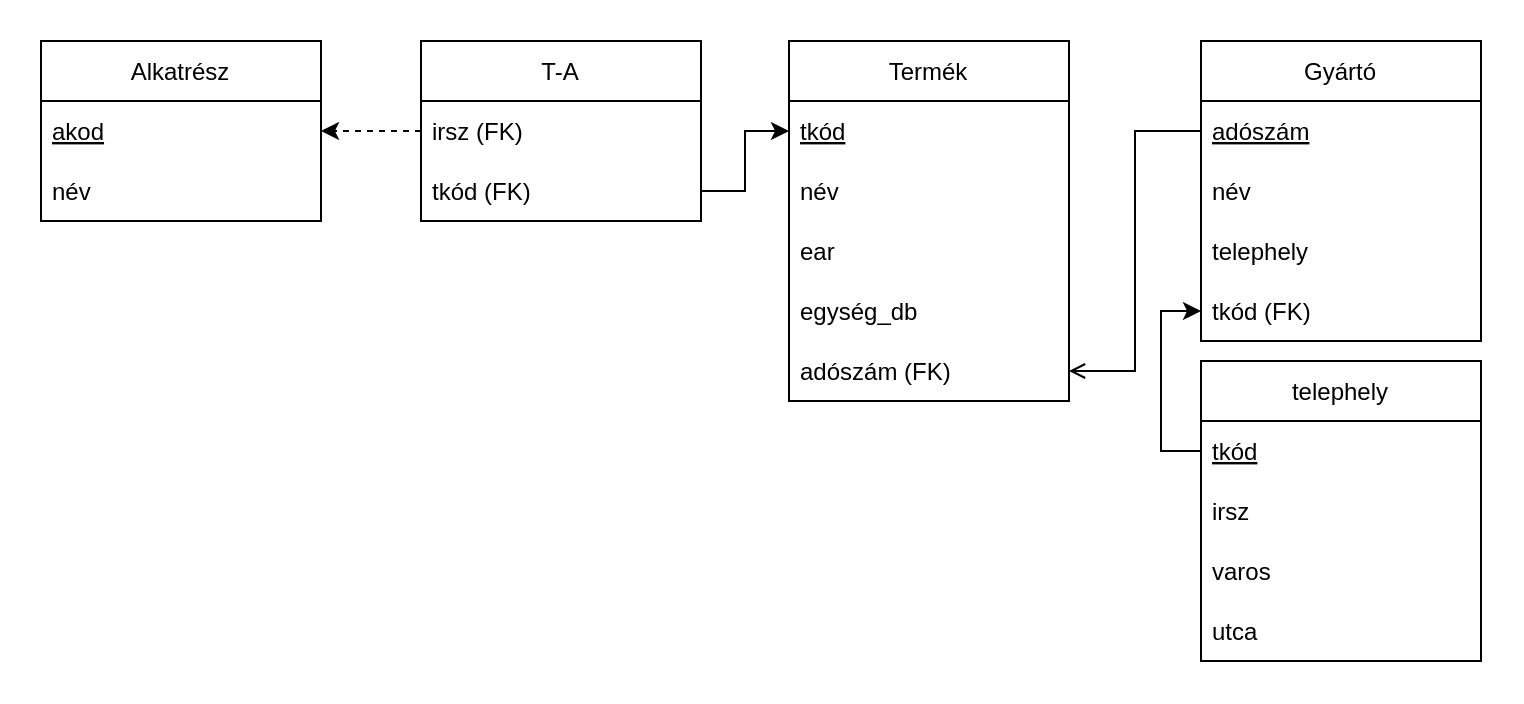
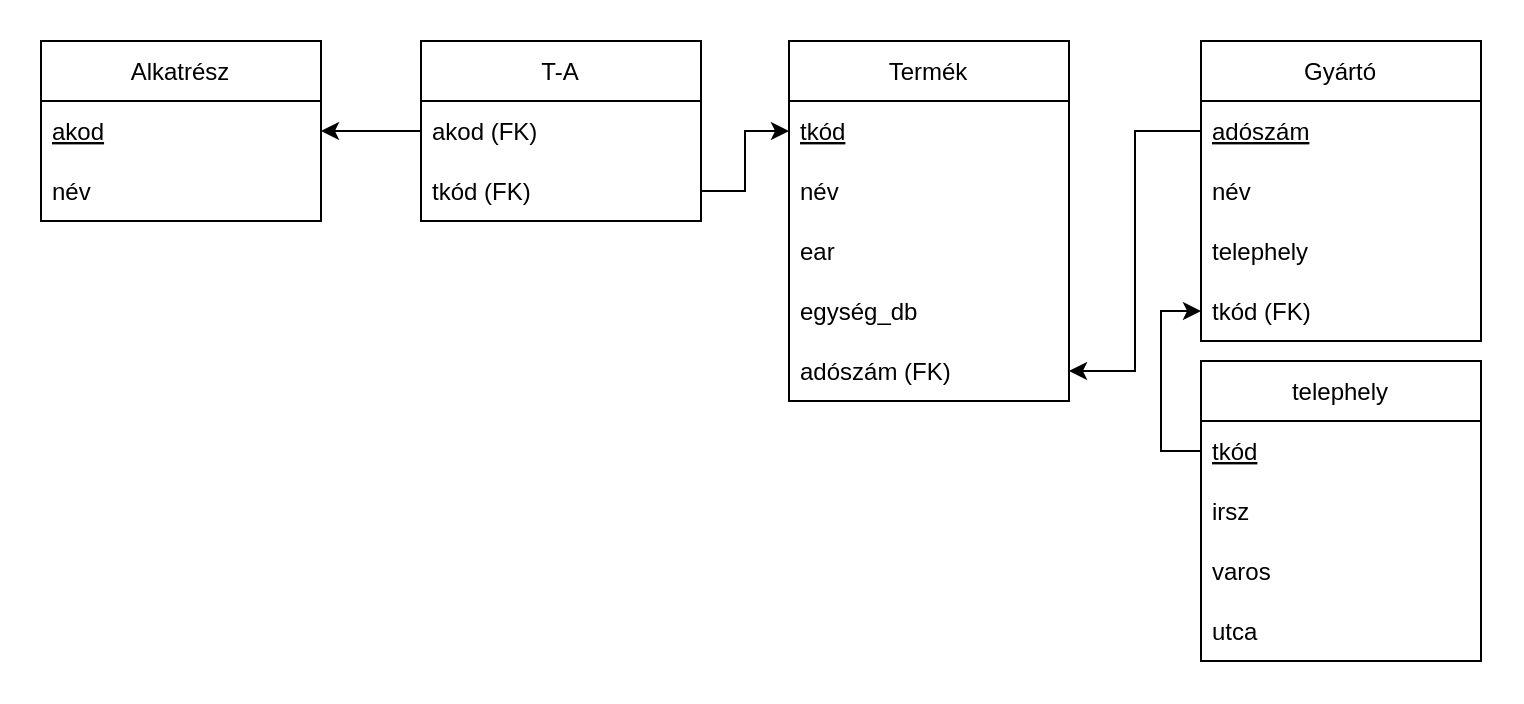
edge "T-A" -> "akod": style dashed -> solid
node "irsz (FK)": label "irsz (FK)" -> "akod (FK)"
edge "adószám" -> "adószám (FK)": arrowhead open -> classic
